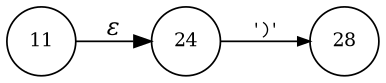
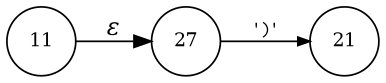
node "24": label "24" -> "27"
node "28": label "28" -> "21"
